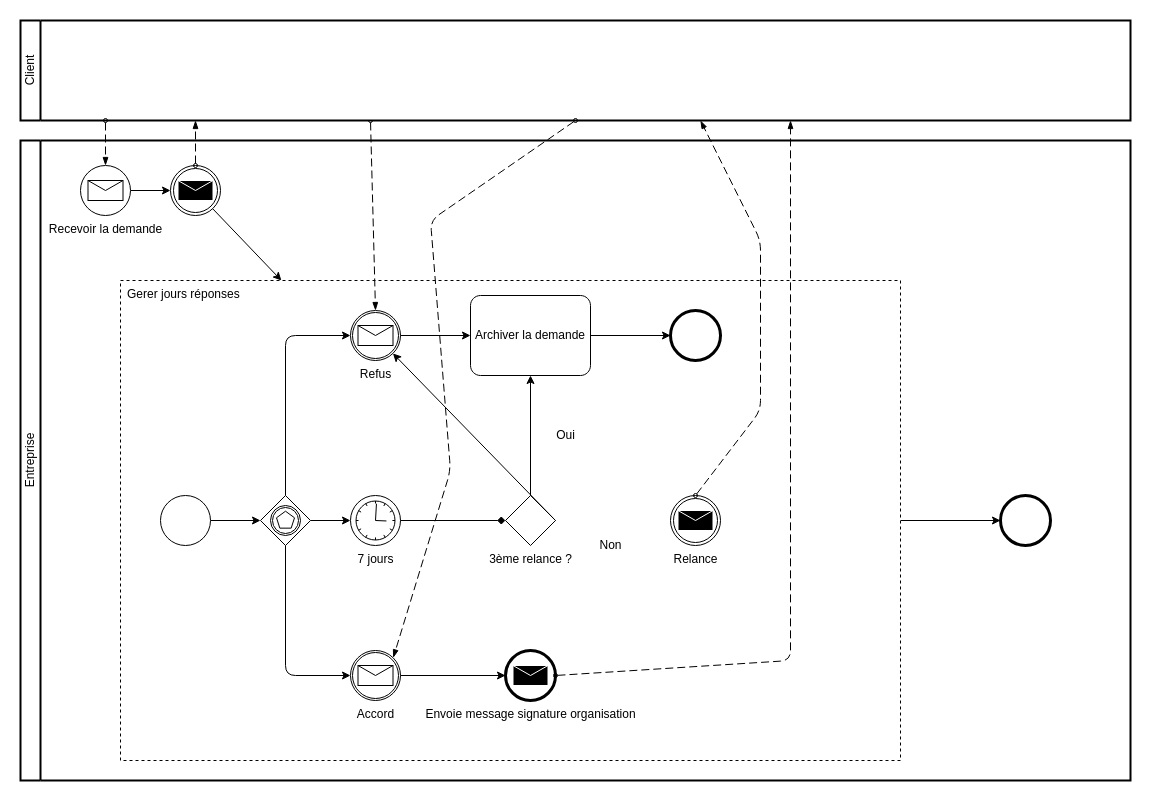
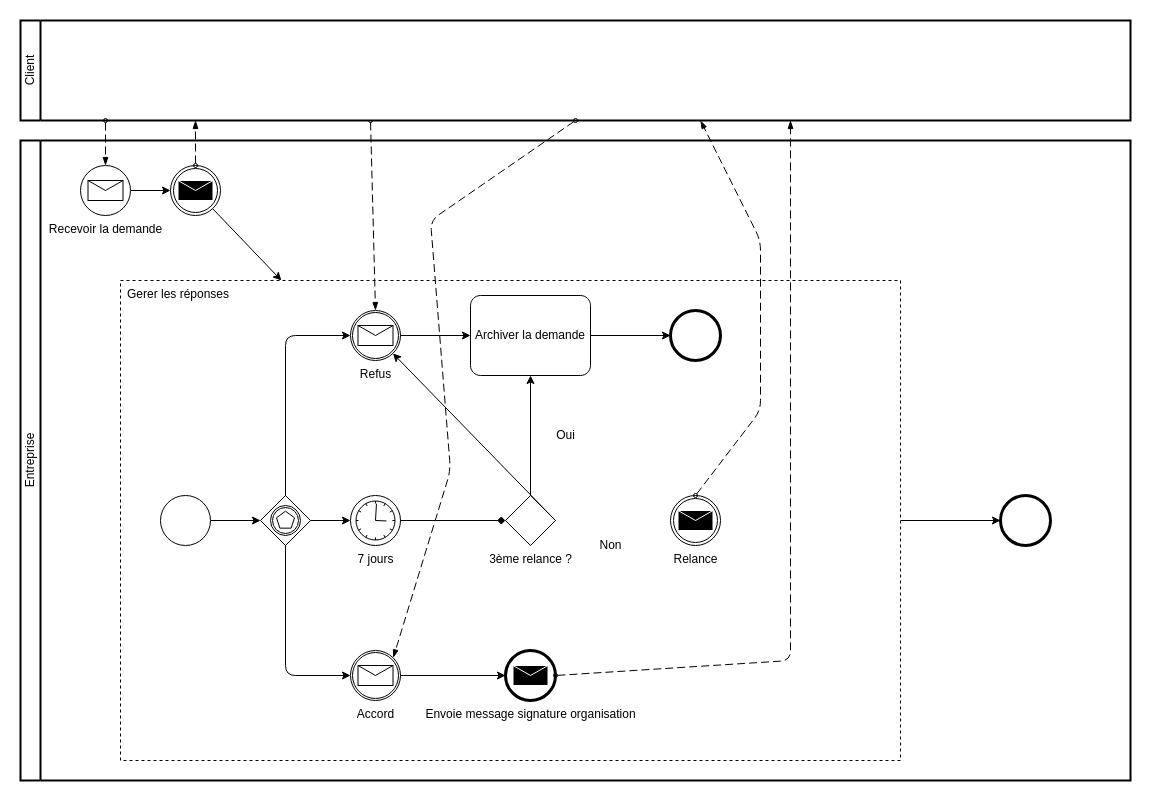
node "Gerer jours réponses": label "Gerer jours réponses" -> "Gerer les réponses"
